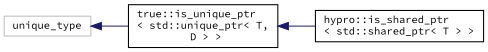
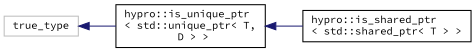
node "unique_type": label "unique_type" -> "true_type"
node "true::is_unique_ptr < std::unique_ptr< T, D > >": label "true::is_unique_ptr < std::unique_ptr< T, D > >" -> "hypro::is_unique_ptr < std::unique_ptr< T, D > >"
